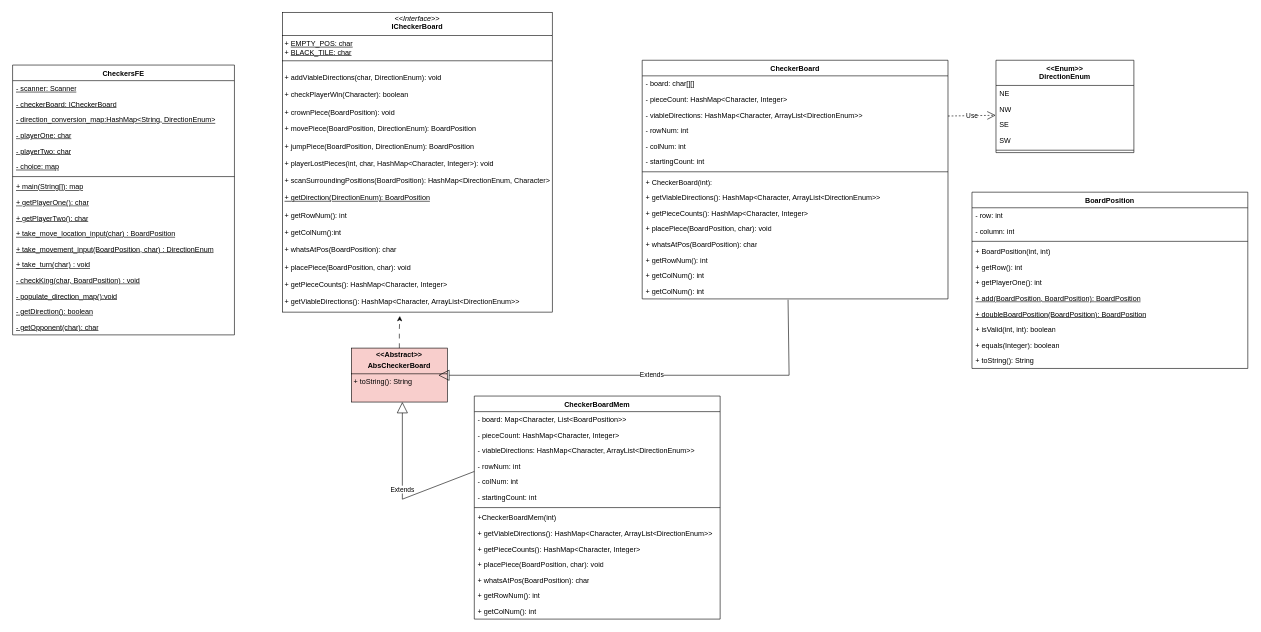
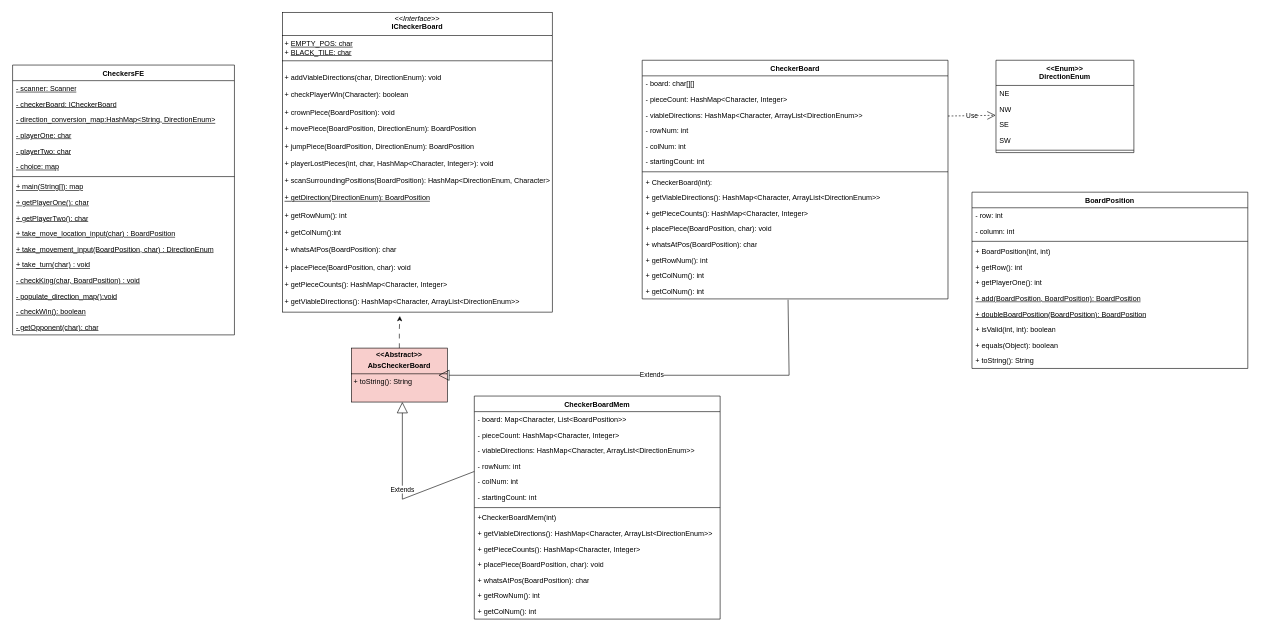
node "- getDirection(): boolean": label "- getDirection(): boolean" -> "- checkWin(): boolean"
node "+ equals(Integer): boolean": label "+ equals(Integer): boolean" -> "+ equals(Object): boolean"
